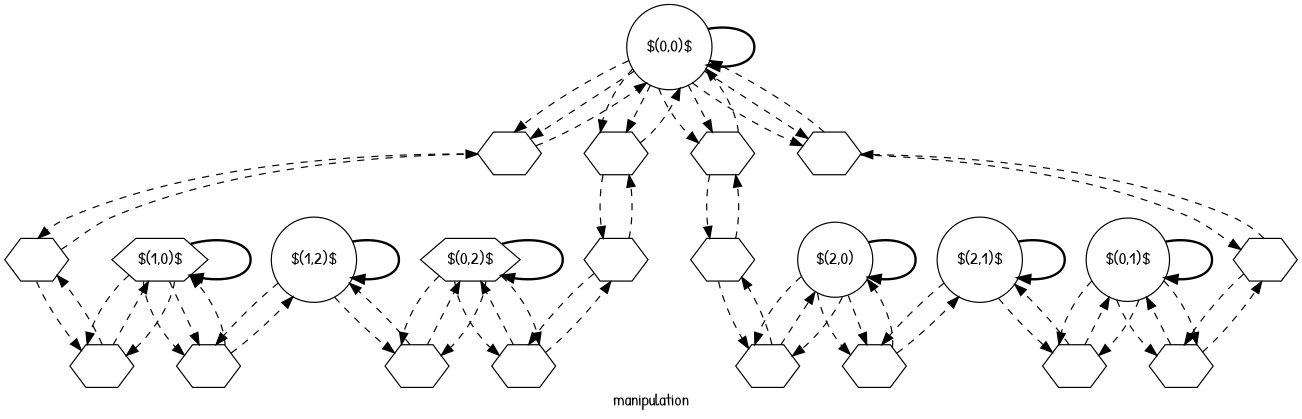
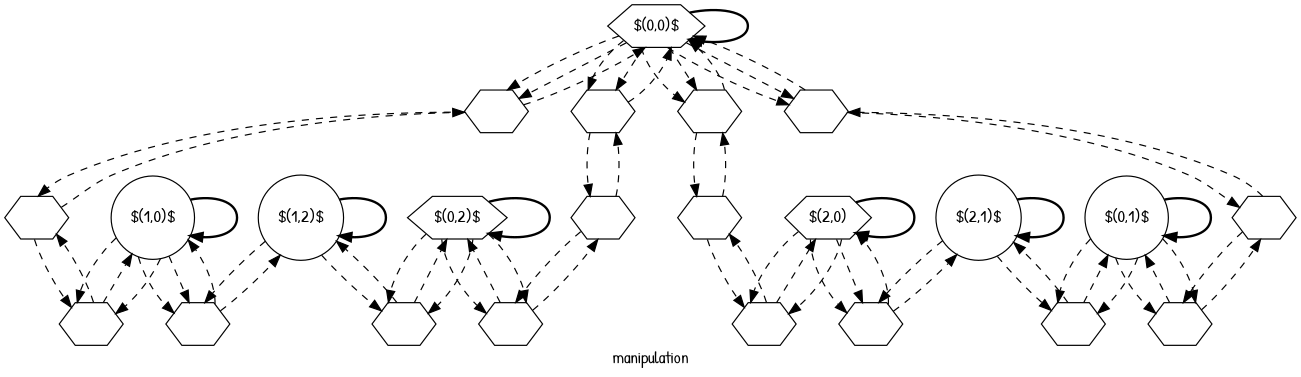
node "$(0,0)$": shape circle -> hexagon
node "$(1,0)$": shape hexagon -> circle
node "$(2,0)": shape circle -> hexagon
